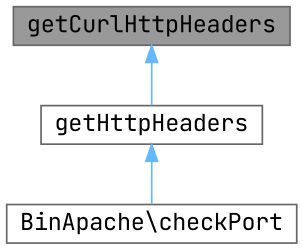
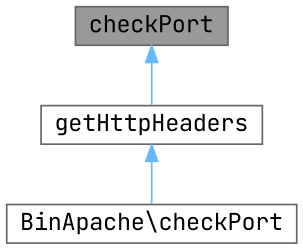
node "getCurlHttpHeaders": label "getCurlHttpHeaders" -> "checkPort"
